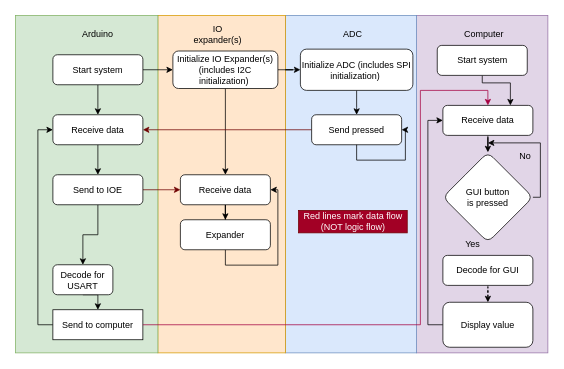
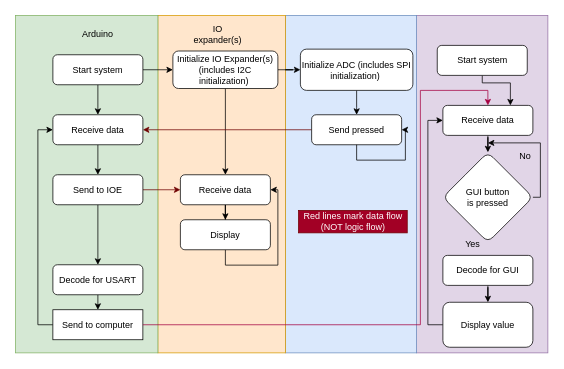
node "ADC": removed
node "Computer": removed
node "Expander": label "Expander" -> "Display"
node "Decode for USART": size 60x30 -> 90x30
edge "Decode for GUI" -> "Display value": style dashed -> solid
